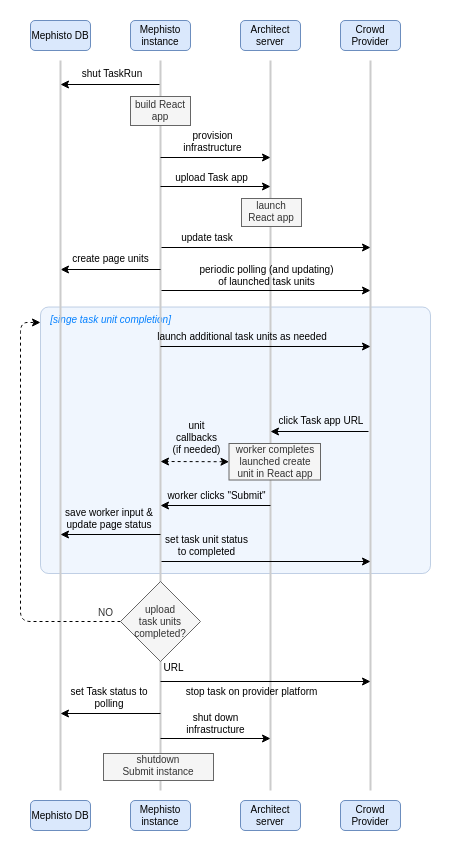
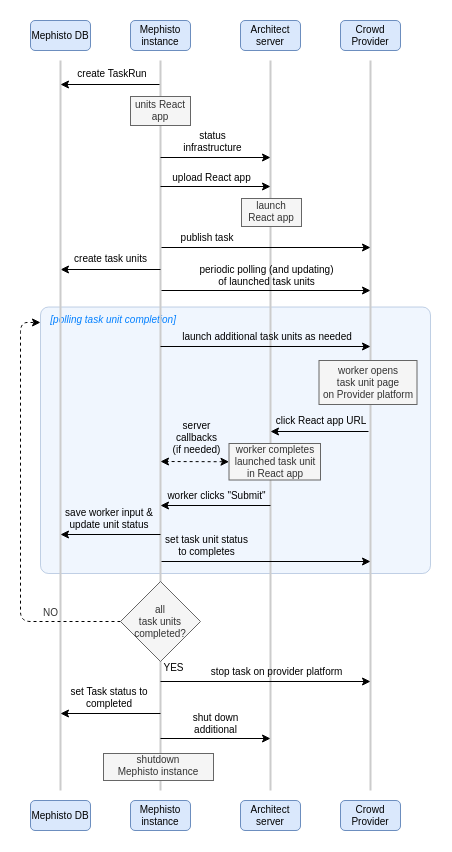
node "shut TaskRun": label "shut TaskRun" -> "create TaskRun"
node "build React app": label "build React app" -> "units React app"
node "provision infrastructure": label "provision infrastructure" -> "status infrastructure"
node "upload Task app": label "upload Task app" -> "upload React app"
node "update task": label "update task" -> "publish task"
node "create page units": label "create page units" -> "create task units"
node "[singe task unit completion]": label "[singe task unit completion]" -> "[polling task unit completion]"
node "launch additional task units as needed": moved (243, 336) -> (268, 336)
node "worker opens task unit page on Provider platform": added
node "click Task app URL": label "click Task app URL" -> "click React app URL"
node "unit callbacks (if needed)": label "unit callbacks (if needed)" -> "server callbacks (if needed)"
node "worker completes launched create unit in React app": label "worker completes launched create unit in React app" -> "worker completes launched task unit in React app"
node "save worker input & update page status": label "save worker input & update page status" -> "save worker input & update unit status"
node "set task unit status to completed": label "set task unit status to completed" -> "set task unit status to completes"
node "NO": moved (106, 613) -> (51, 613)
node "upload task units completed?": label "upload task units completed?" -> "all task units completed?"
node "URL": label "URL" -> "YES"
node "stop task on provider platform": moved (252, 692) -> (277, 672)
node "set Task status to polling": label "set Task status to polling" -> "set Task status to completed"
node "shut down infrastructure": label "shut down infrastructure" -> "shut down additional"
node "shutdown Submit instance": label "shutdown Submit instance" -> "shutdown Mephisto instance"
